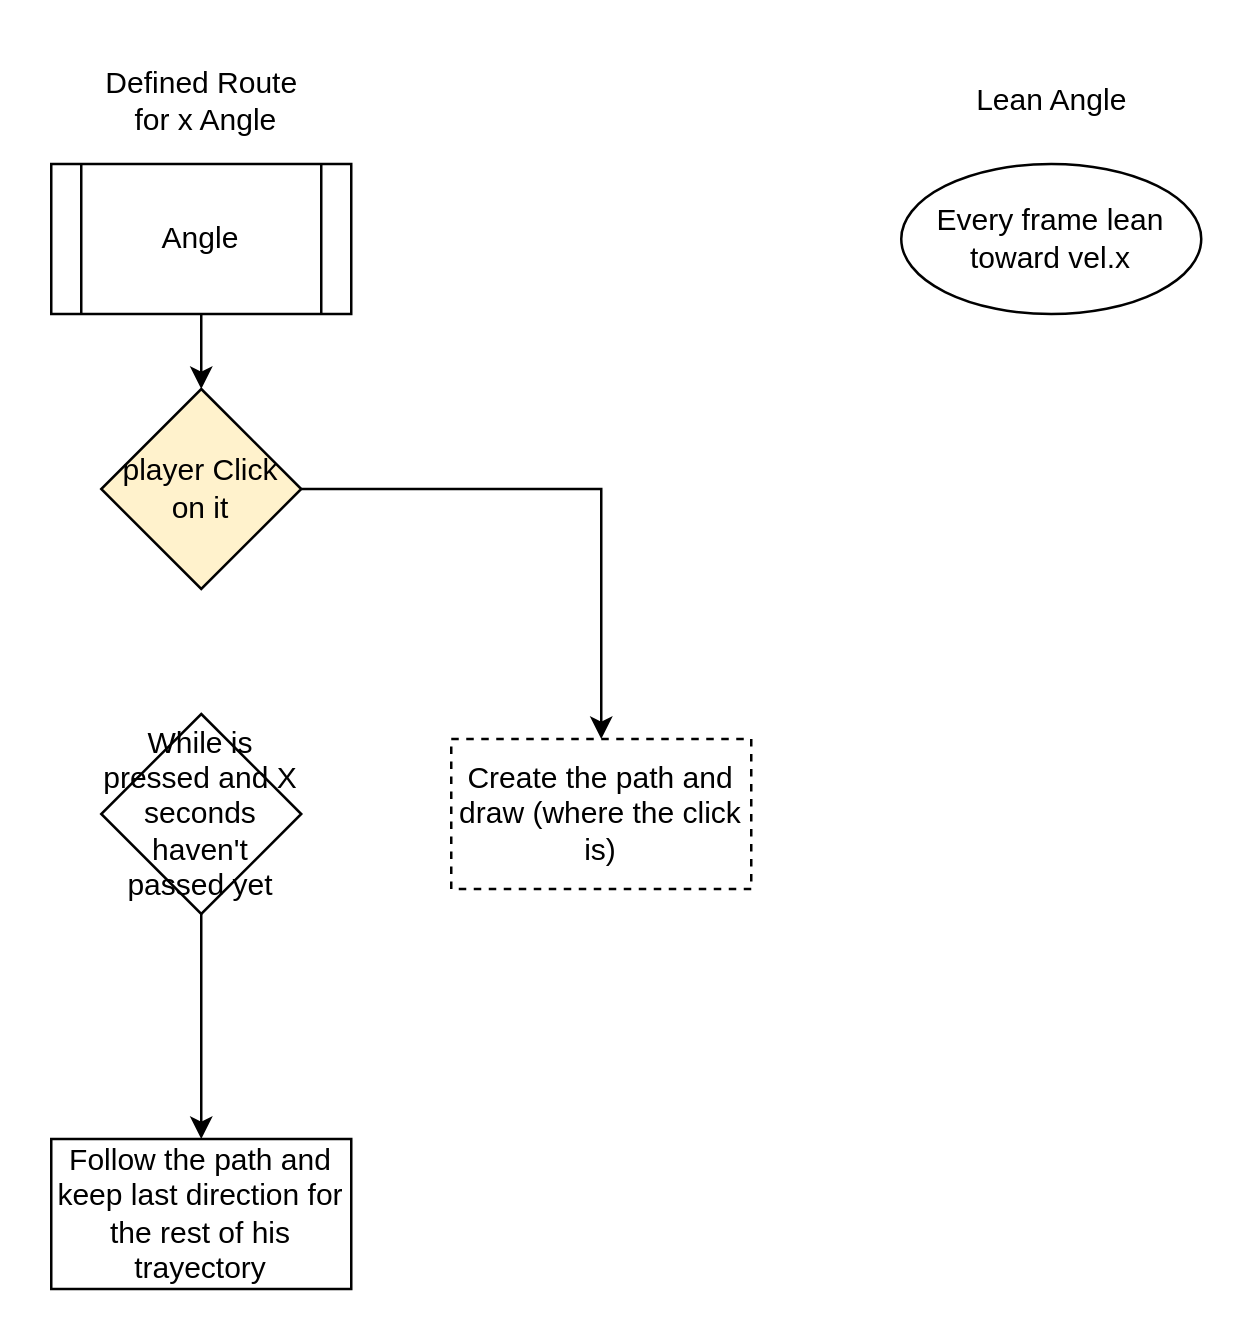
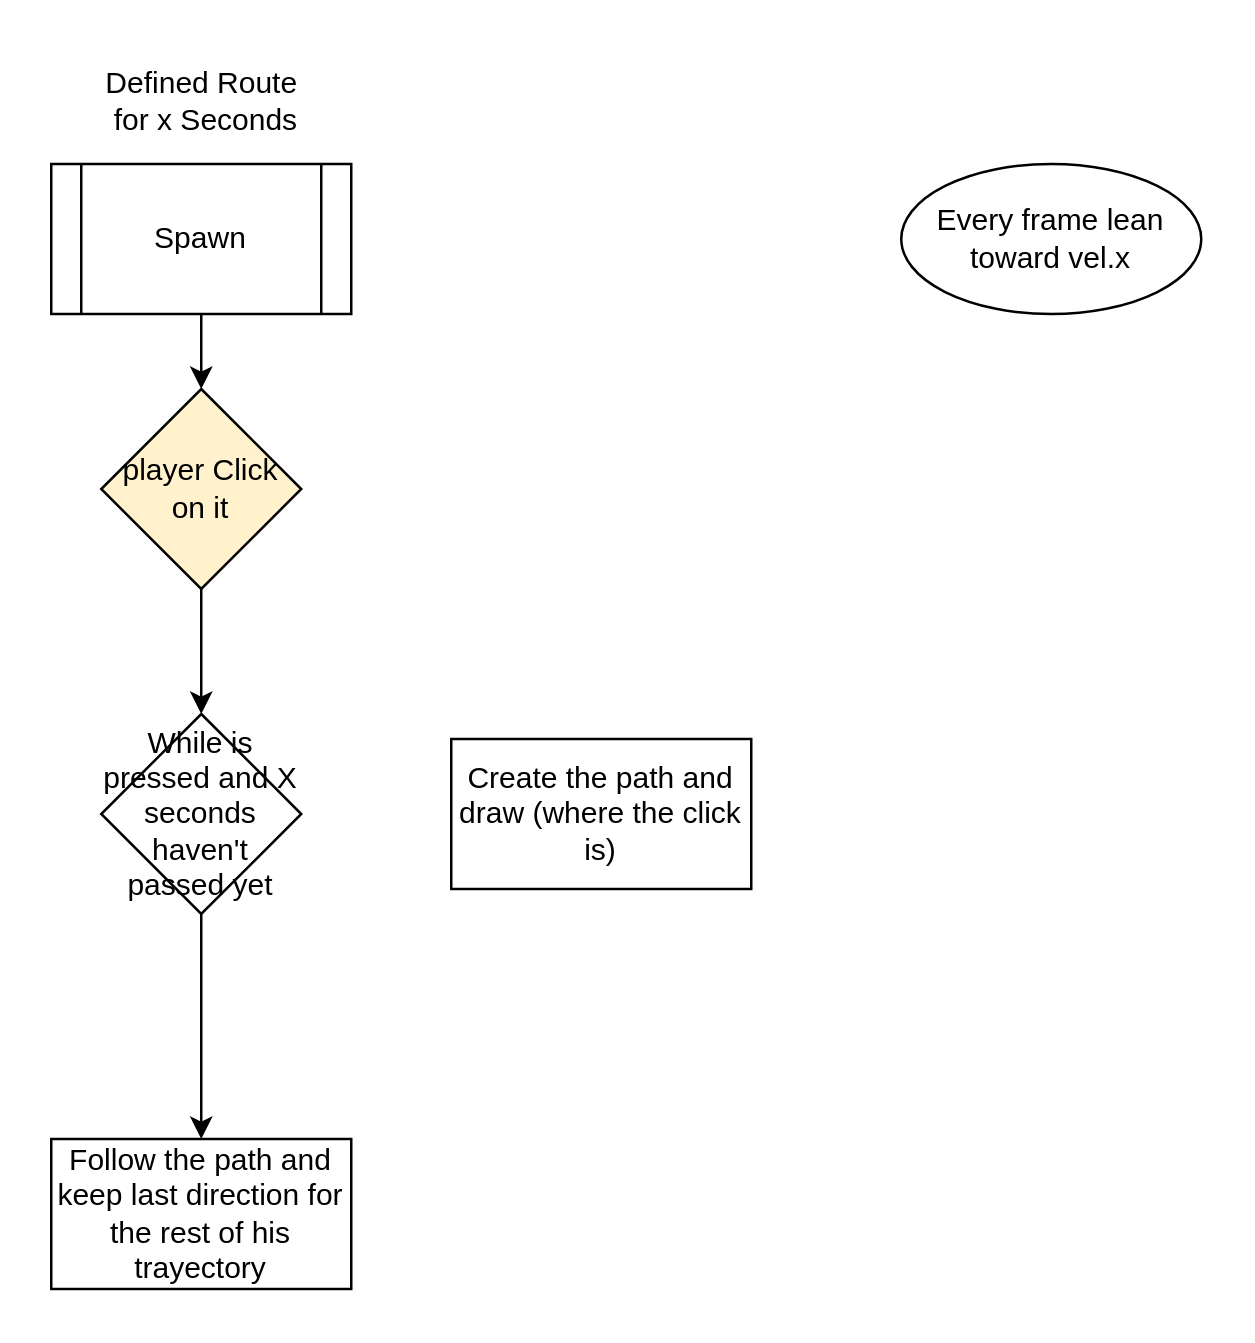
node "Defined Route for x Angle": label "Defined Route for x Angle" -> "Defined Route for x Seconds"
node "Lean Angle": removed
node "Angle": label "Angle" -> "Spawn"
edge "player Click on it" -> "Create the path and draw (where the click is)": now "player Click on it" -> "While is pressed and X seconds haven't passed yet"
node "Create the path and draw (where the click is)": style dashed -> solid
